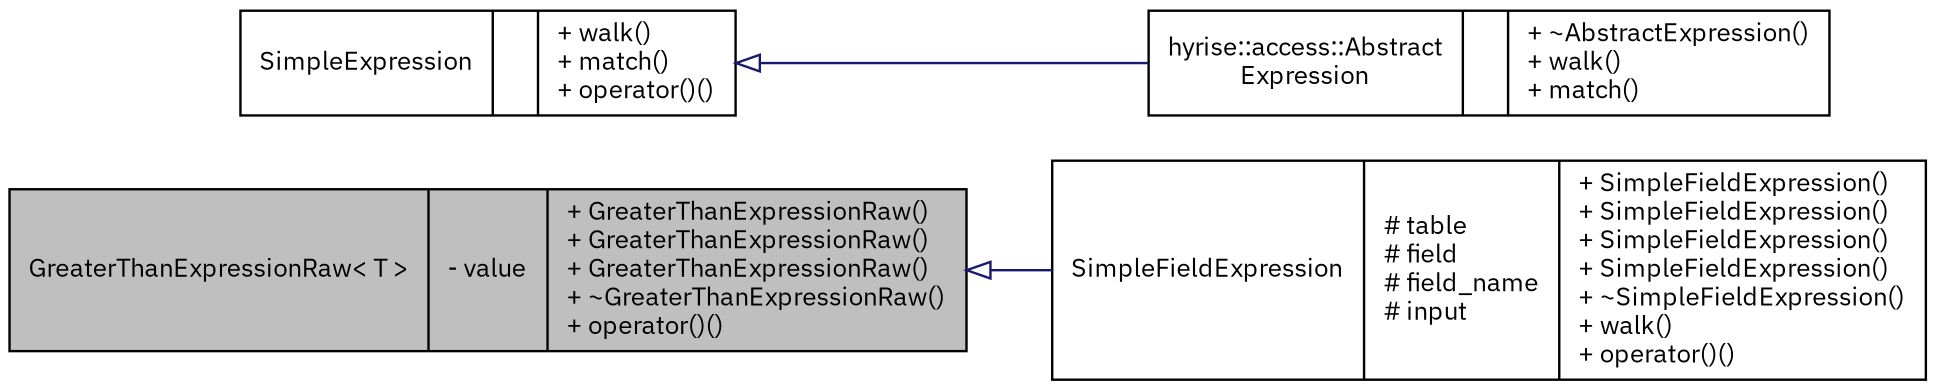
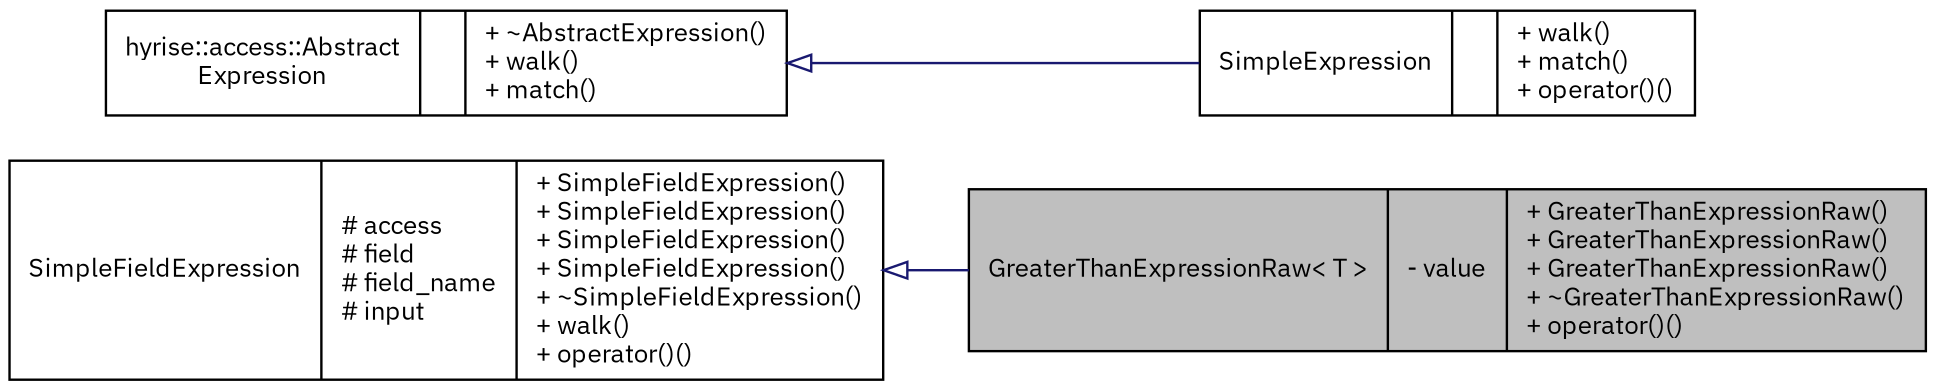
edge "hyrise::access::Abstract" -> "SimpleExpression": reversed
node "SimpleFieldExpression": text "# table" -> "# access"
edge "SimpleFieldExpression" -> "GreaterThanExpressionRaw< T >": reversed
